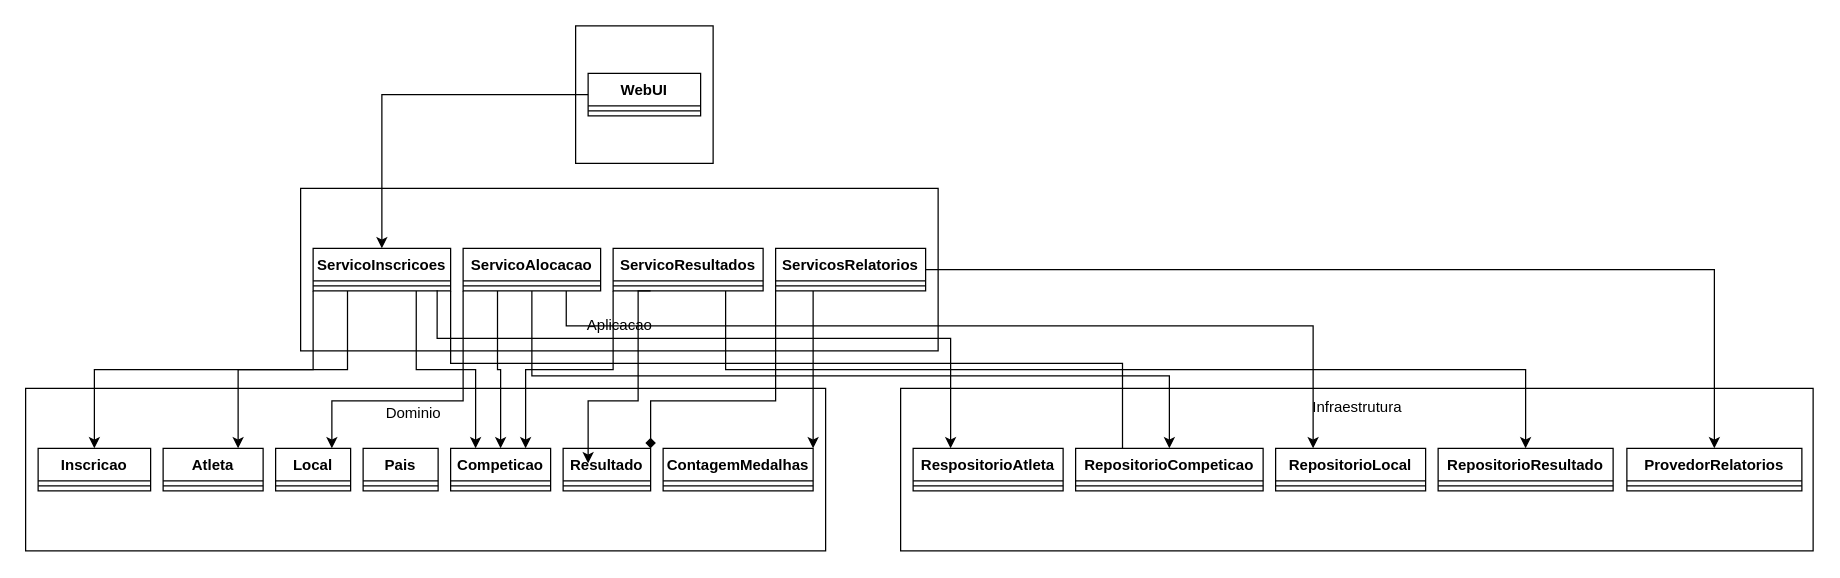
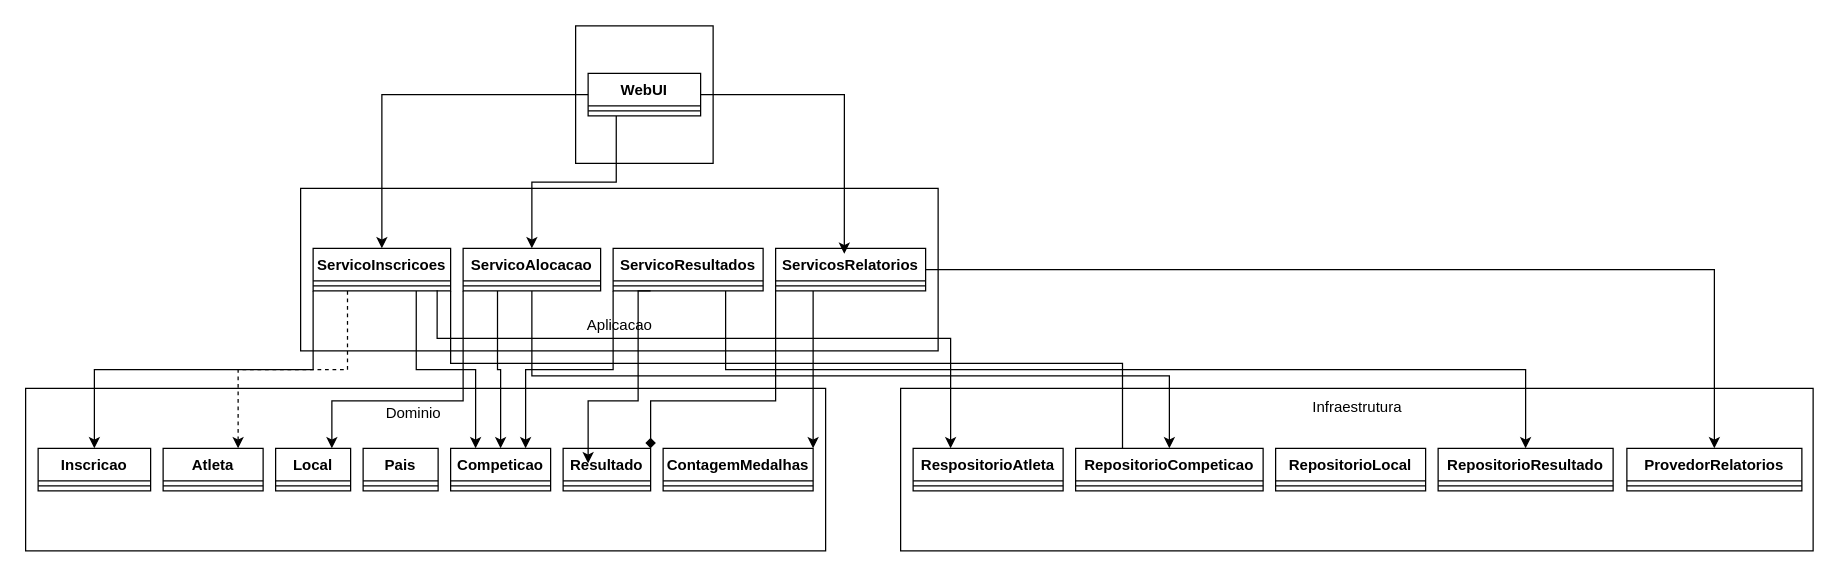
edge "WebUI" -> "ServicosRelatorios": added
edge "WebUI" -> "ServicoAlocacao": added
edge "ServicoAlocacao" -> "RepositorioLocal": removed
edge "ServicoInscricoes" -> "Atleta": style solid -> dashed
